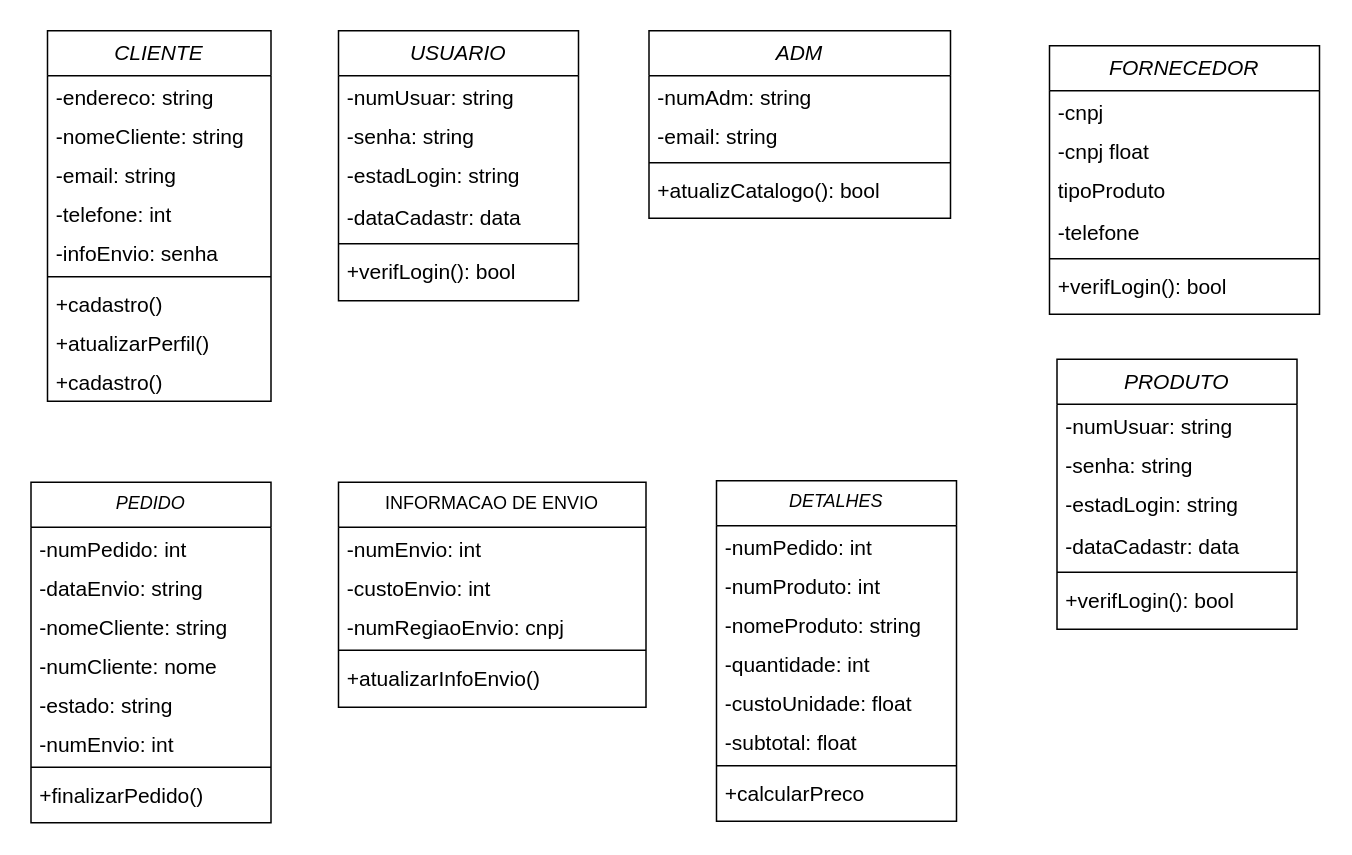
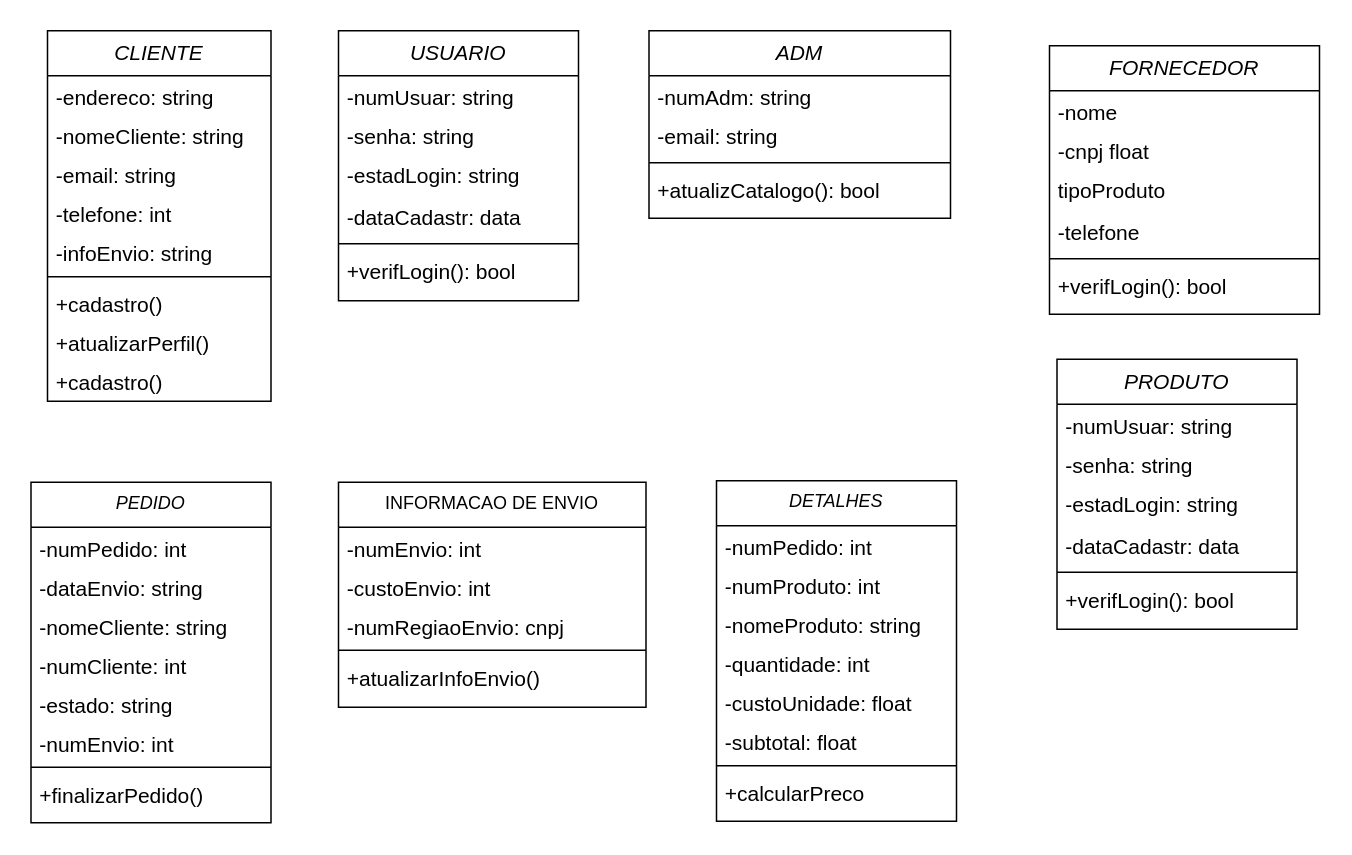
node "-cnpj": label "-cnpj" -> "-nome"
node "-infoEnvio: senha": label "-infoEnvio: senha" -> "-infoEnvio: string"
node "-numCliente: nome": label "-numCliente: nome" -> "-numCliente: int"
